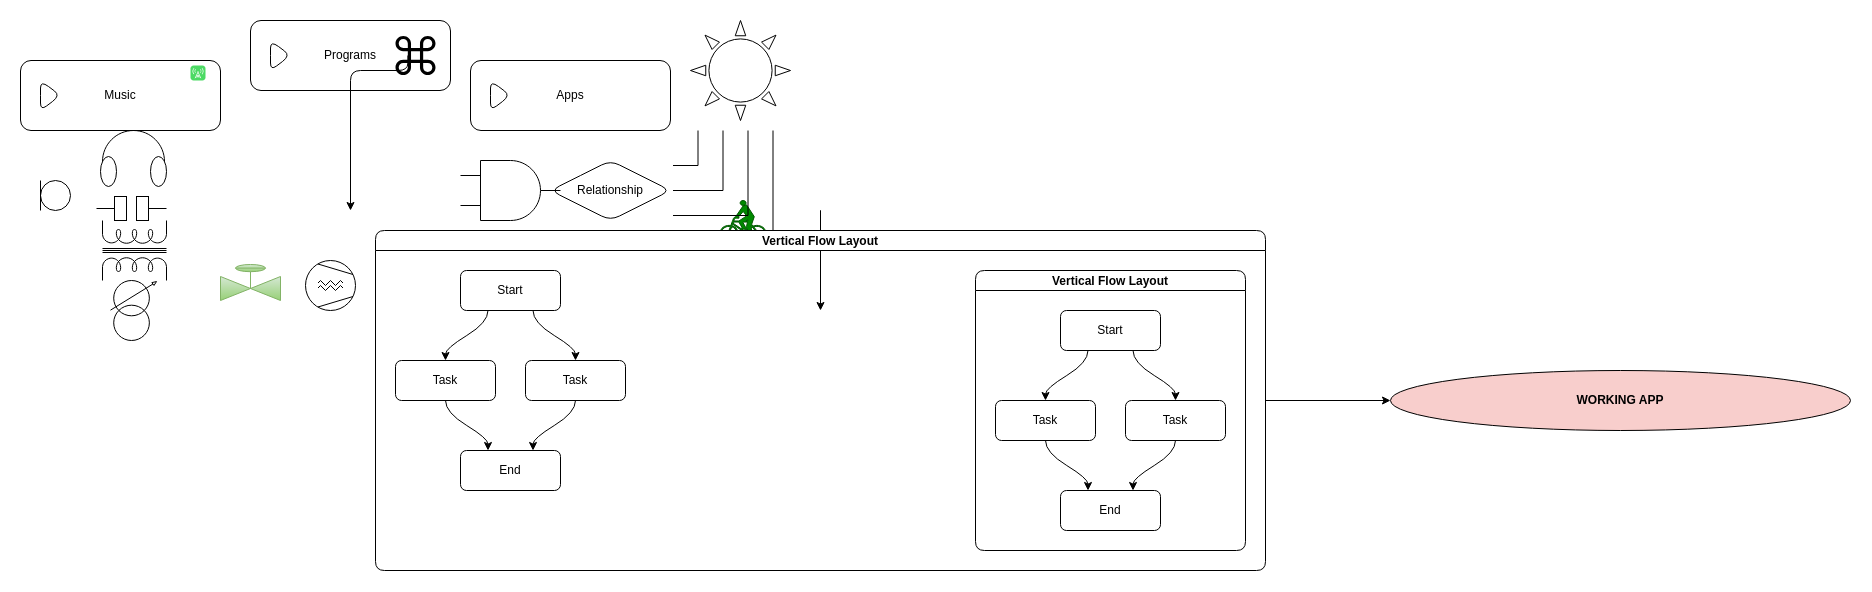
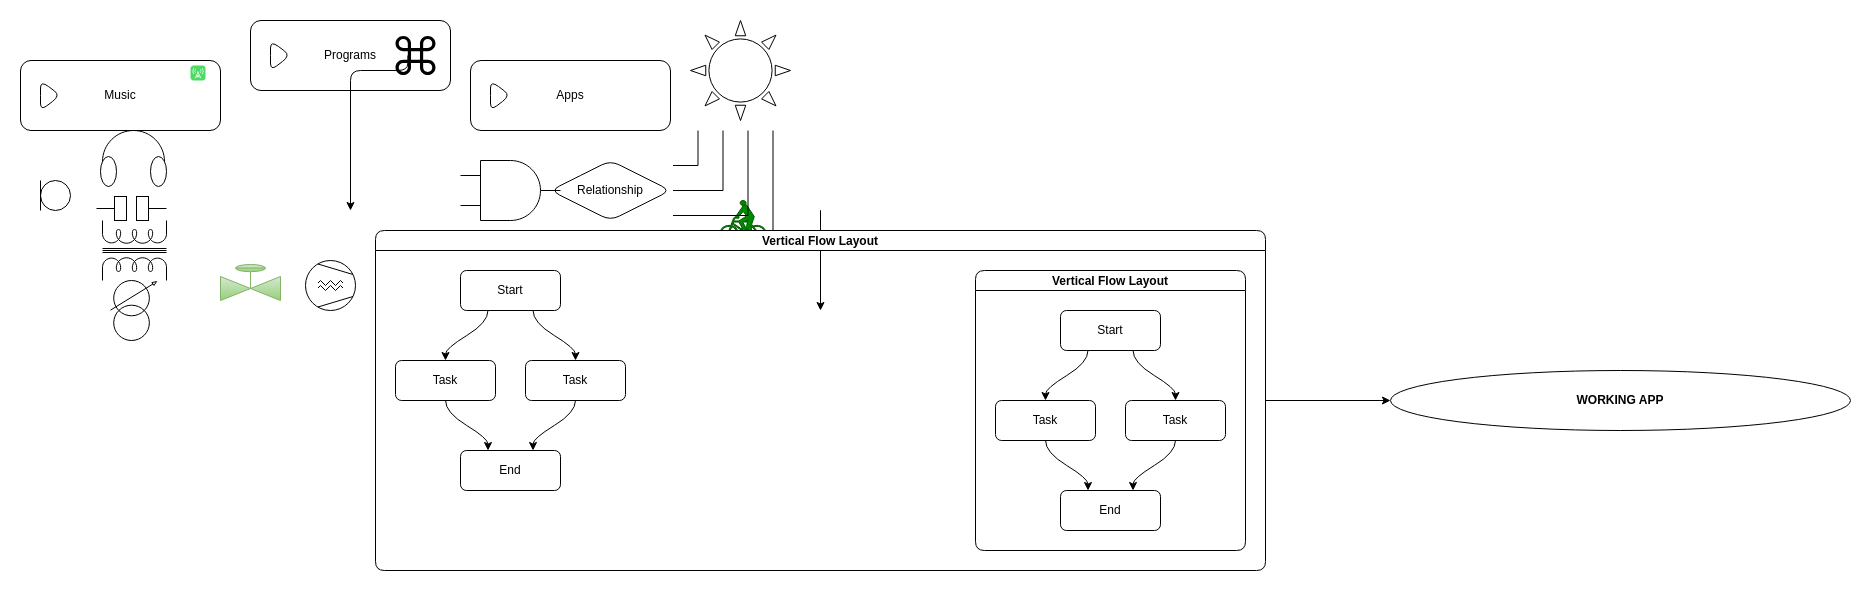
node "WORKING APP": fillcolor #f8cecc -> #ffffff
